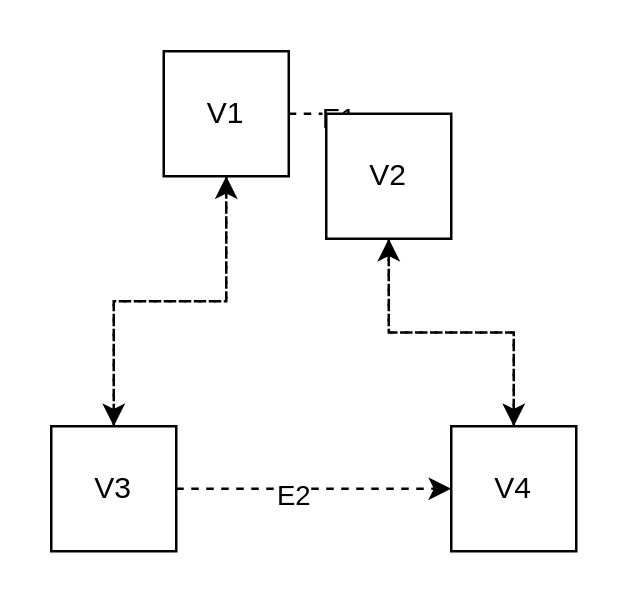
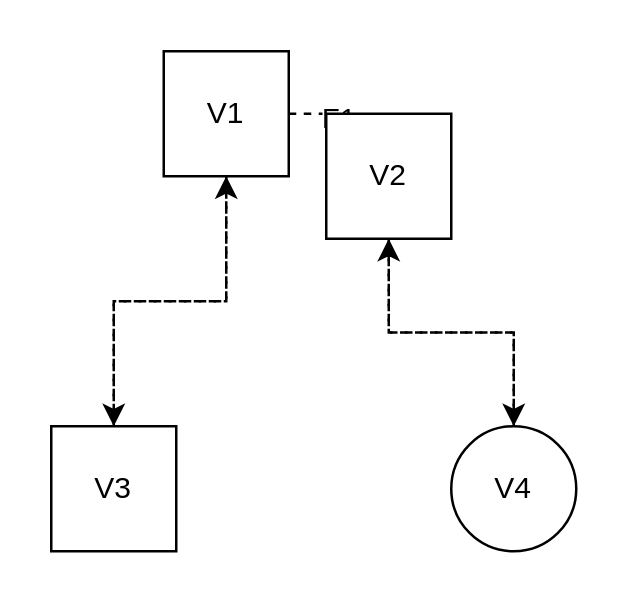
edge "V3" -> "V4": removed, label "E2"
node "V4": shape rectangle -> ellipse
